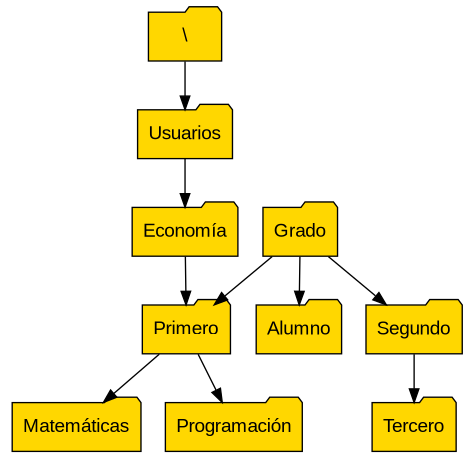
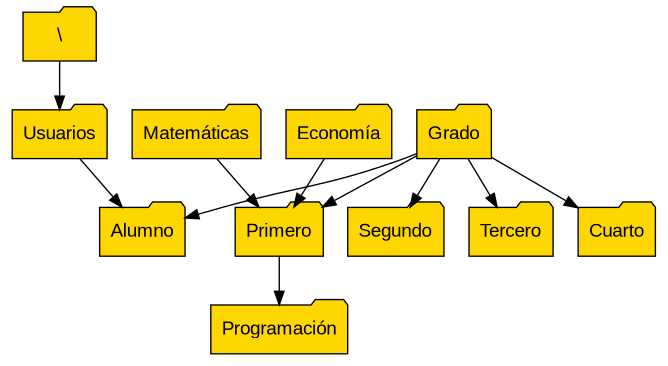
edge "Usuarios" -> "Economía": now "Usuarios" -> "Alumno"
node "Cuarto": added
edge "Segundo" -> "Tercero": now "Grado" -> "Tercero"
edge "Primero" -> "Matemáticas": reversed
